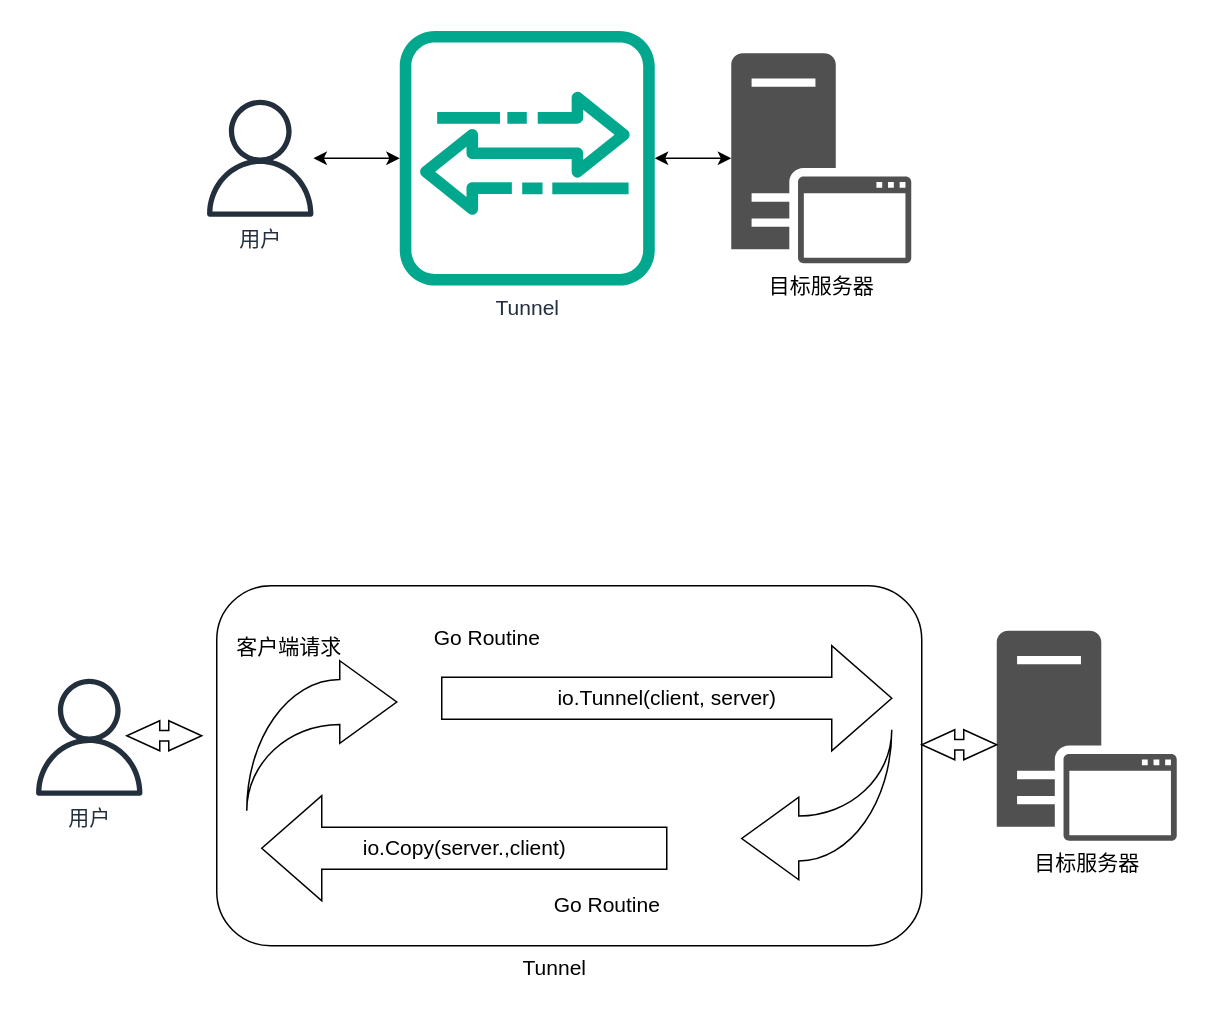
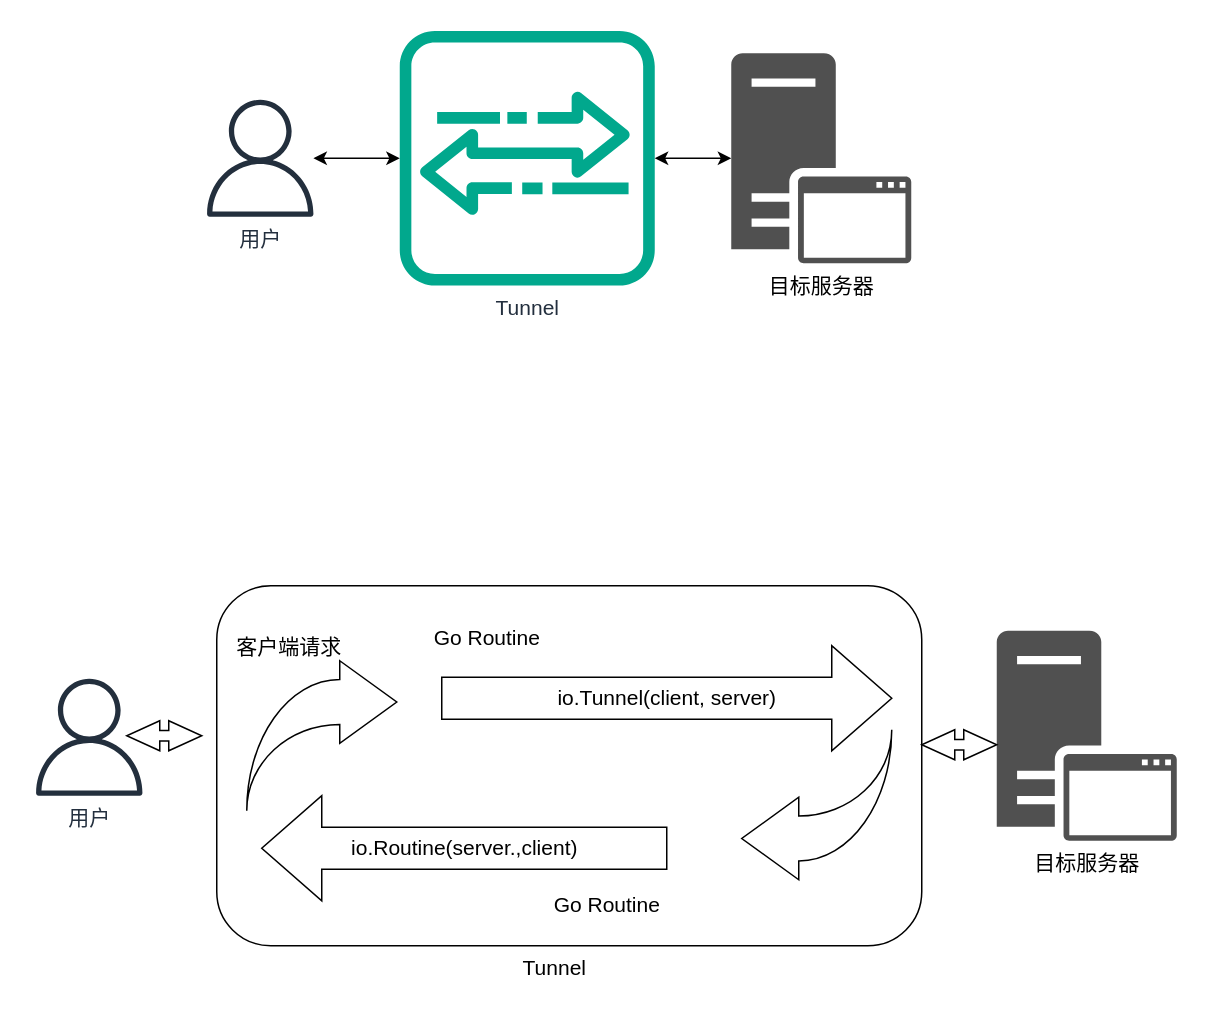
node "io.Copy(server.,client)": label "io.Copy(server.,client)" -> "io.Routine(server.,client)"
